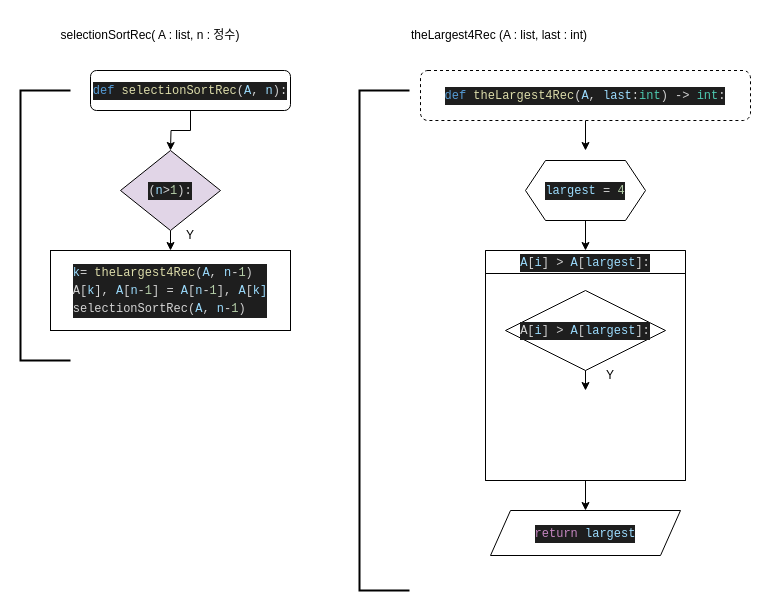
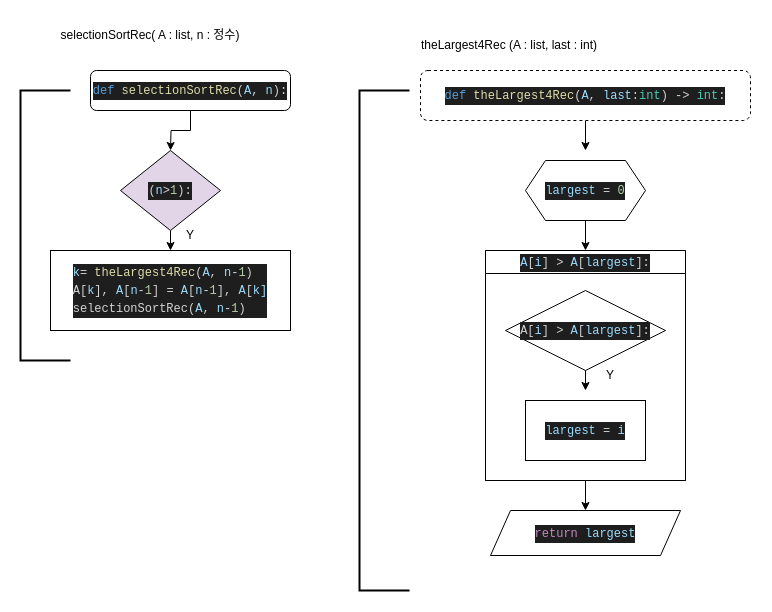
node "theLargest4Rec (A : list, last : int)": moved (500, 36) -> (510, 46)
node "largest = 4": label "largest = 4" -> "largest = 0"
node "largest = i": added
